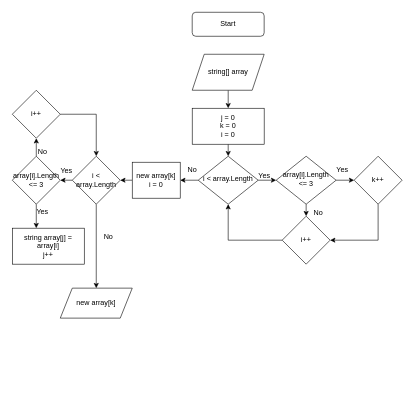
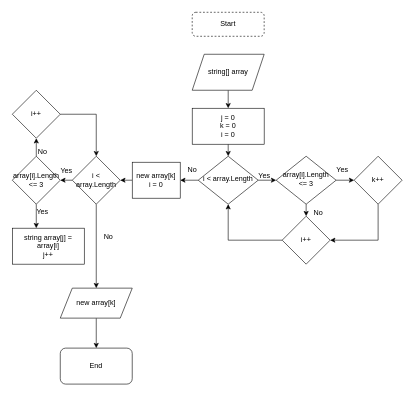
node "Start": style solid -> dashed
edge "new array[k]" -> "End": added
node "End": added
